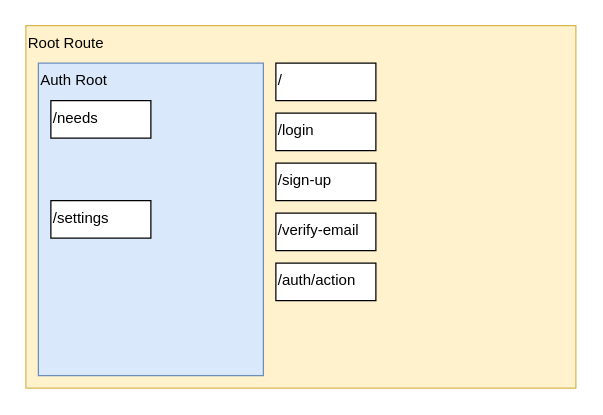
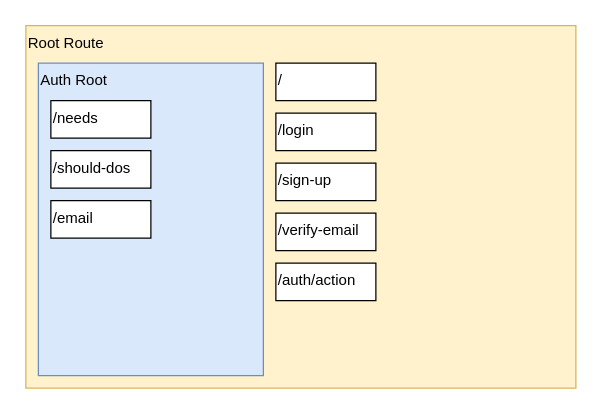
node "/should-dos": added
node "/settings": label "/settings" -> "/email"
